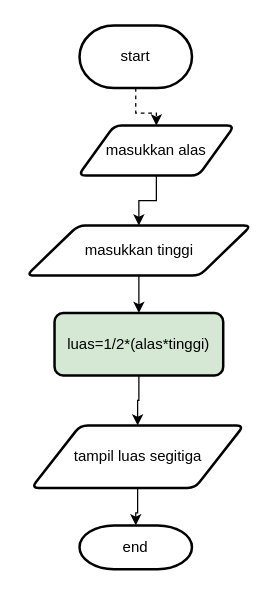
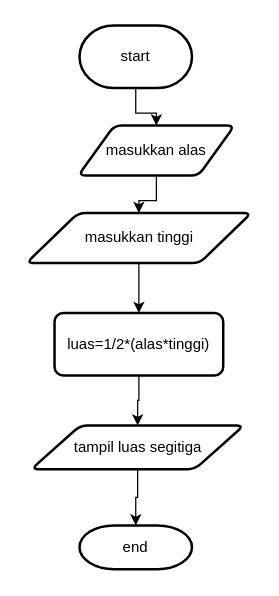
edge "start" -> "masukkan alas": style dashed -> solid
node "masukkan tinggi": moved (139, 251) -> (139, 238)
node "luas=1/2*(alas*tinggi)": fillcolor #d5e8d4 -> #ffffff
node "tampil luas segitiga": size 213x63 -> 213x44
